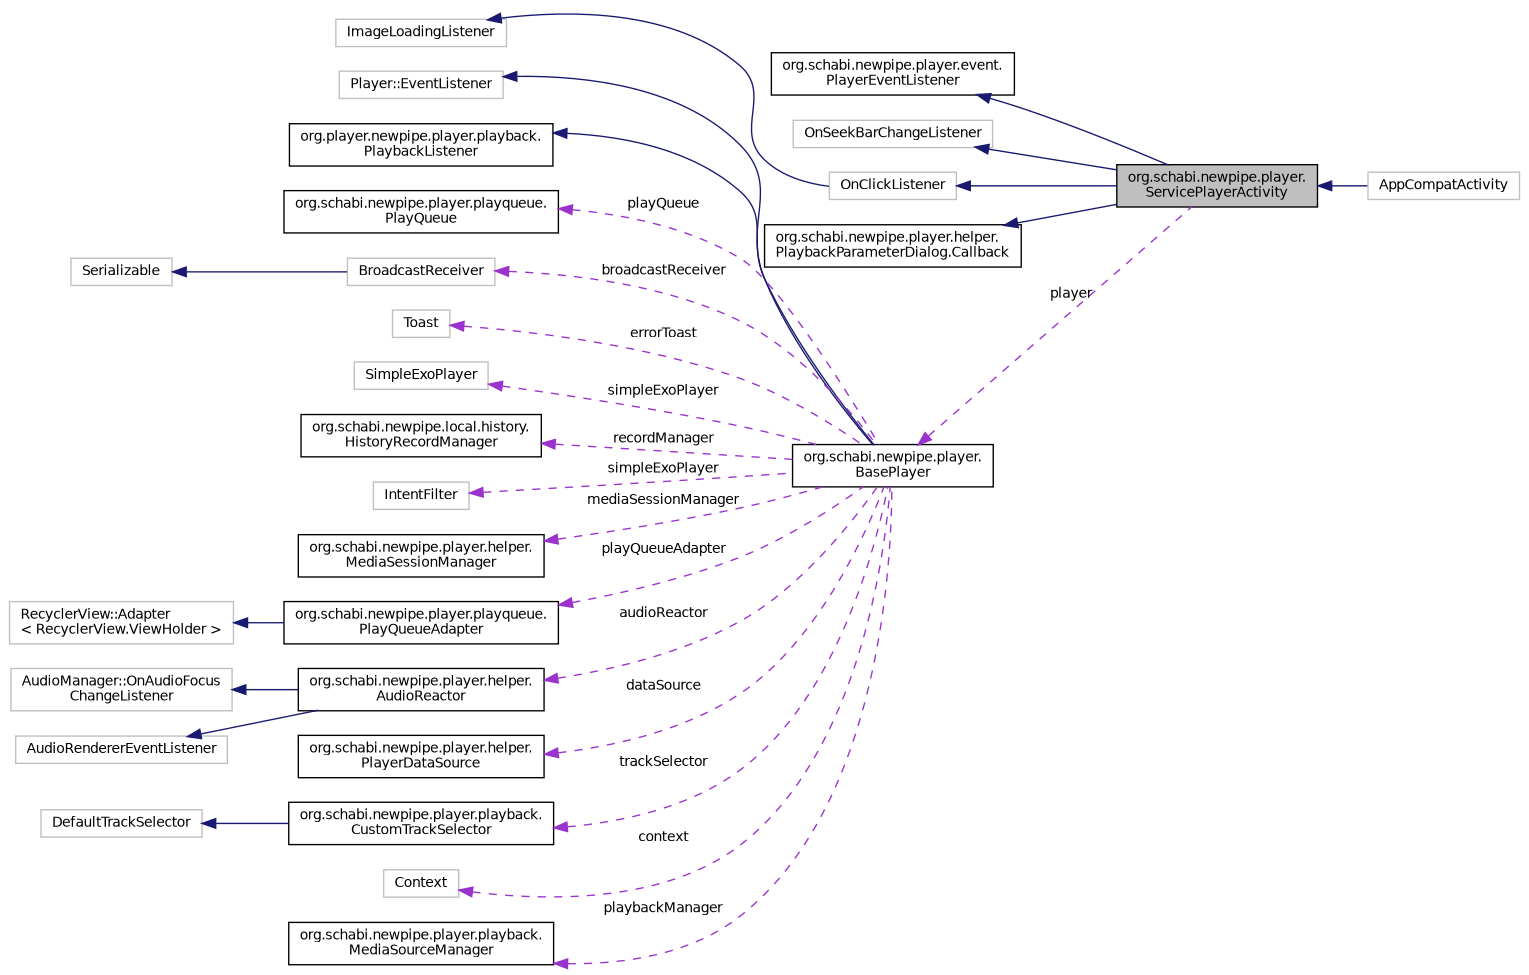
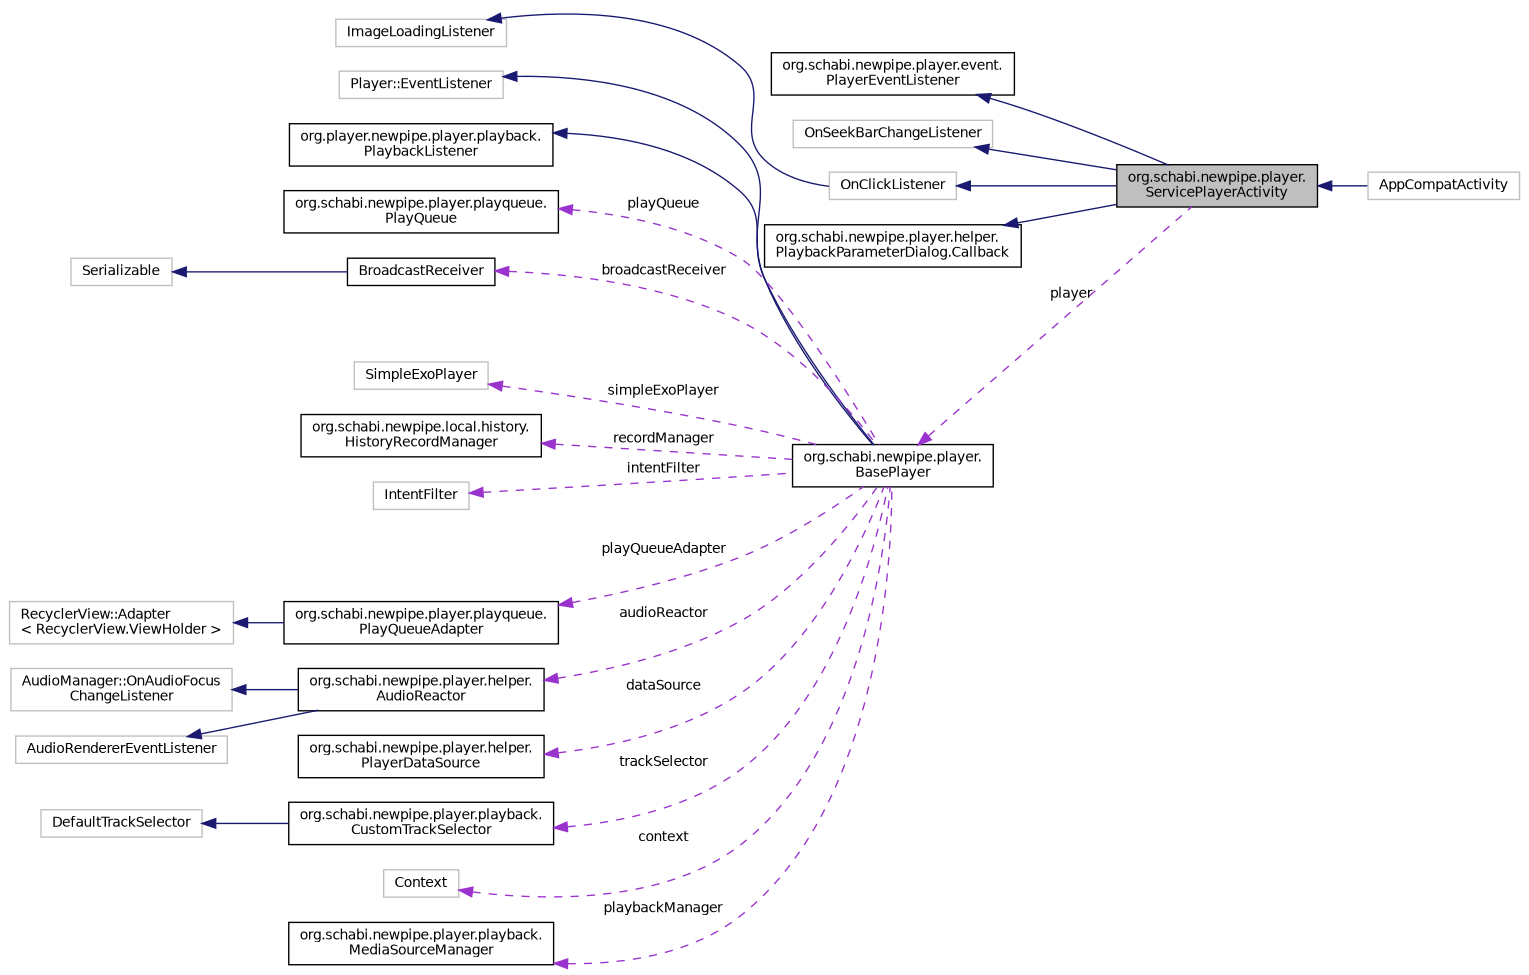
node "BroadcastReceiver": color grey75 -> black
node "Toast": removed
edge "org.schabi.newpipe.player. BasePlayer" -> "IntentFilter": label " simpleExoPlayer" -> " intentFilter"
node "org.schabi.newpipe.player.helper. MediaSessionManager": removed
